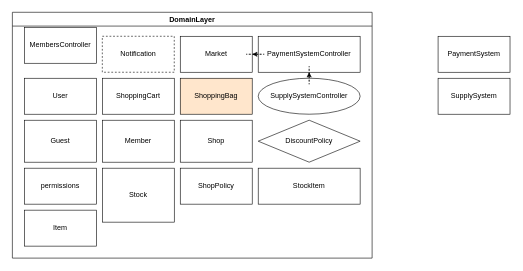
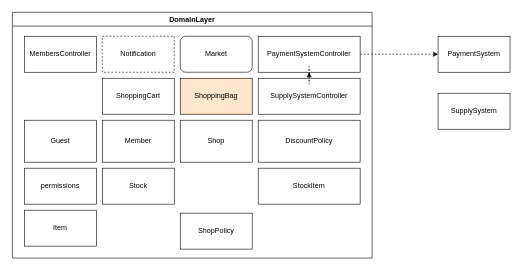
node "MembersController": moved (60, 45) -> (60, 54)
node "Market": shape rectangle -> rounded rectangle
edge "PaymentSystemController" -> "Market": now "PaymentSystemController" -> "PaymentSystem"
node "User": removed
node "SupplySystemController": shape ellipse -> rectangle
node "SupplySystem": moved (474, 96) -> (474, 111)
node "DiscountPolicy": shape diamond -> rectangle
node "ShopPolicy": moved (216, 186) -> (216, 231)
node "Stock": size 72x54 -> 72x36
